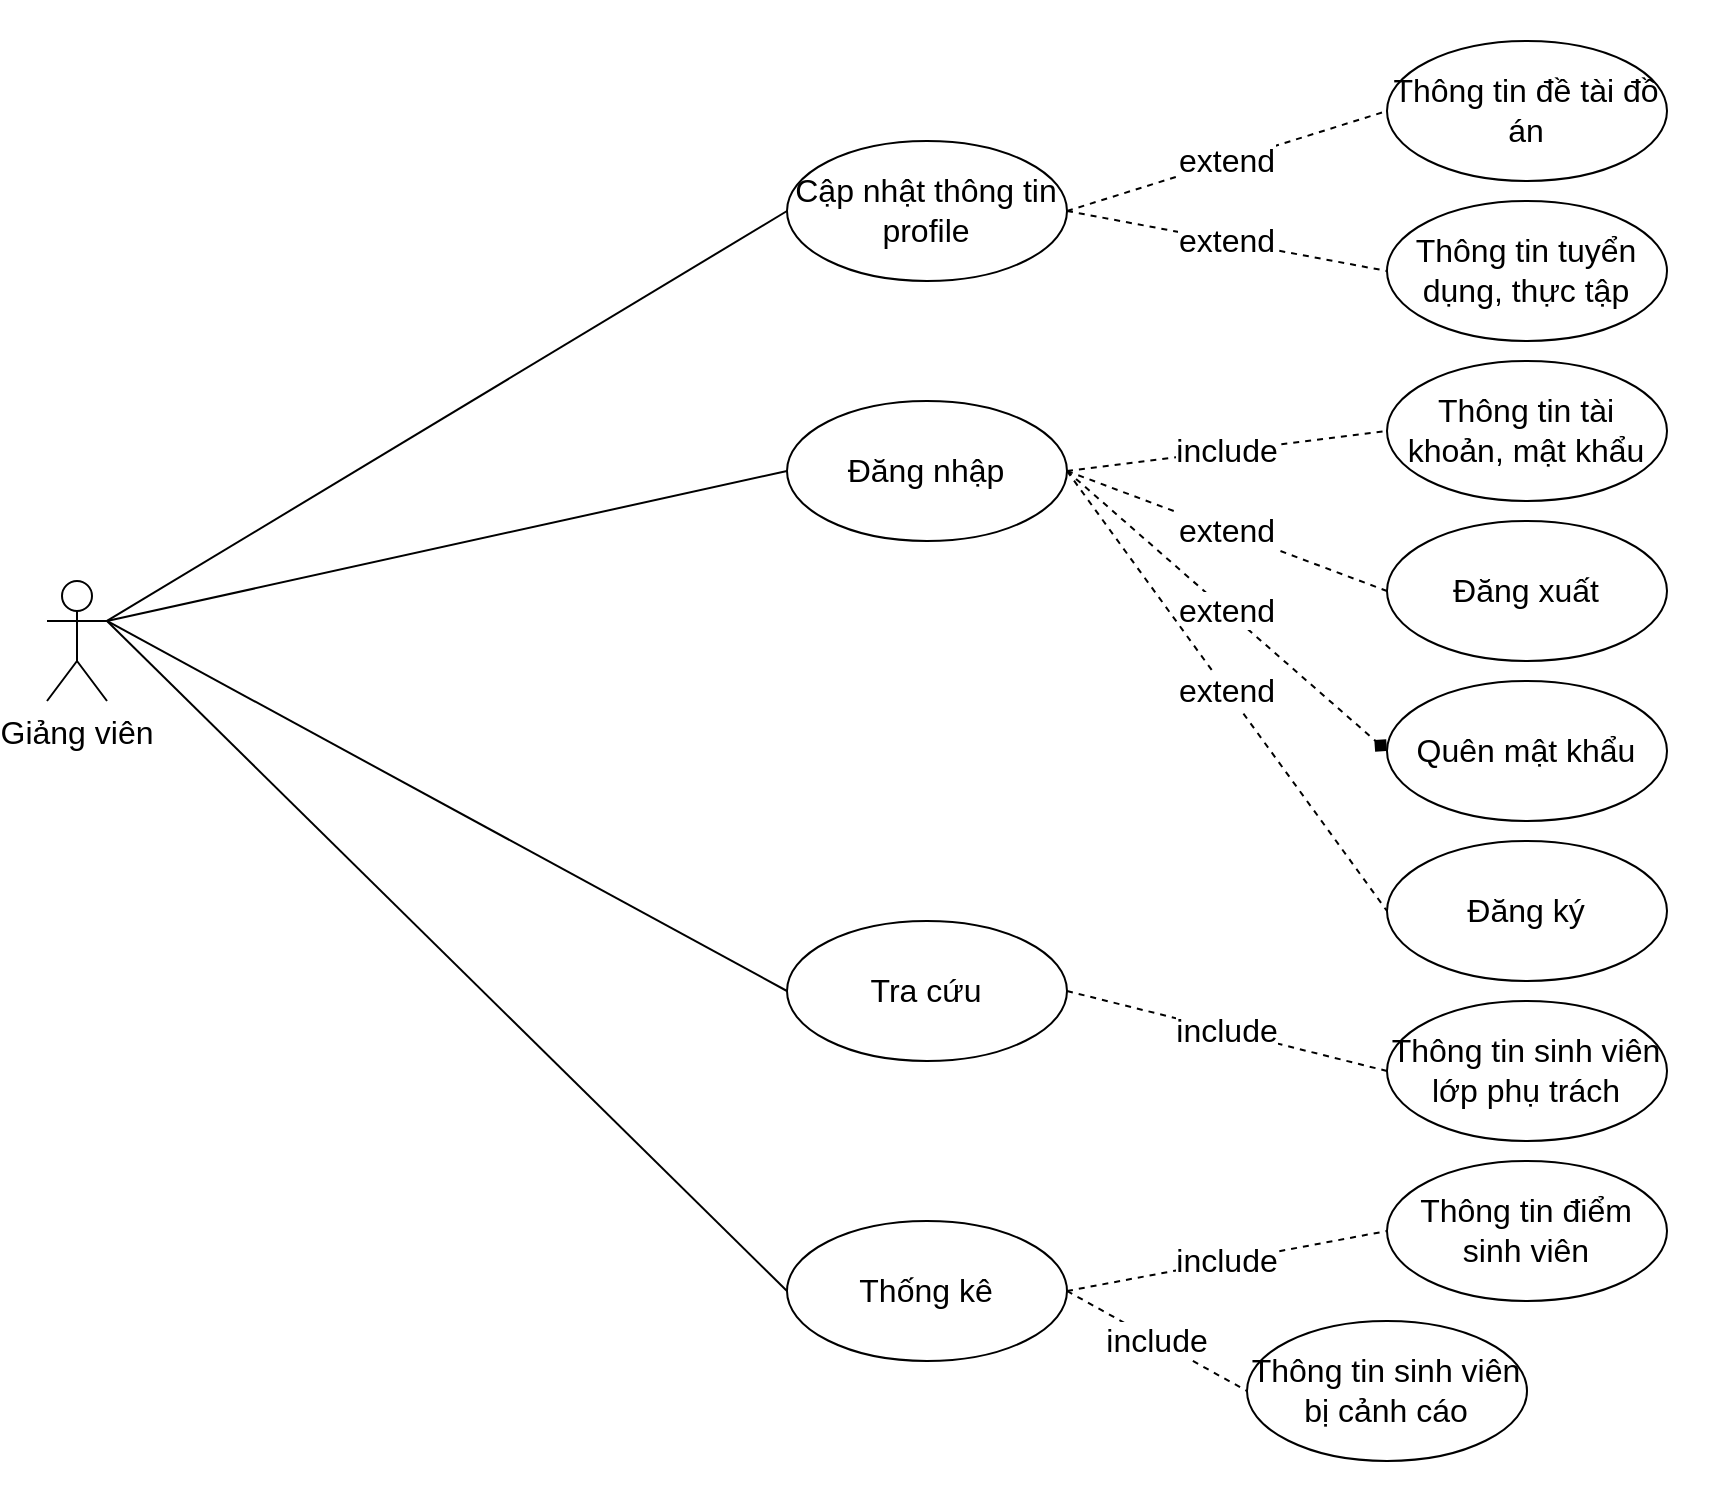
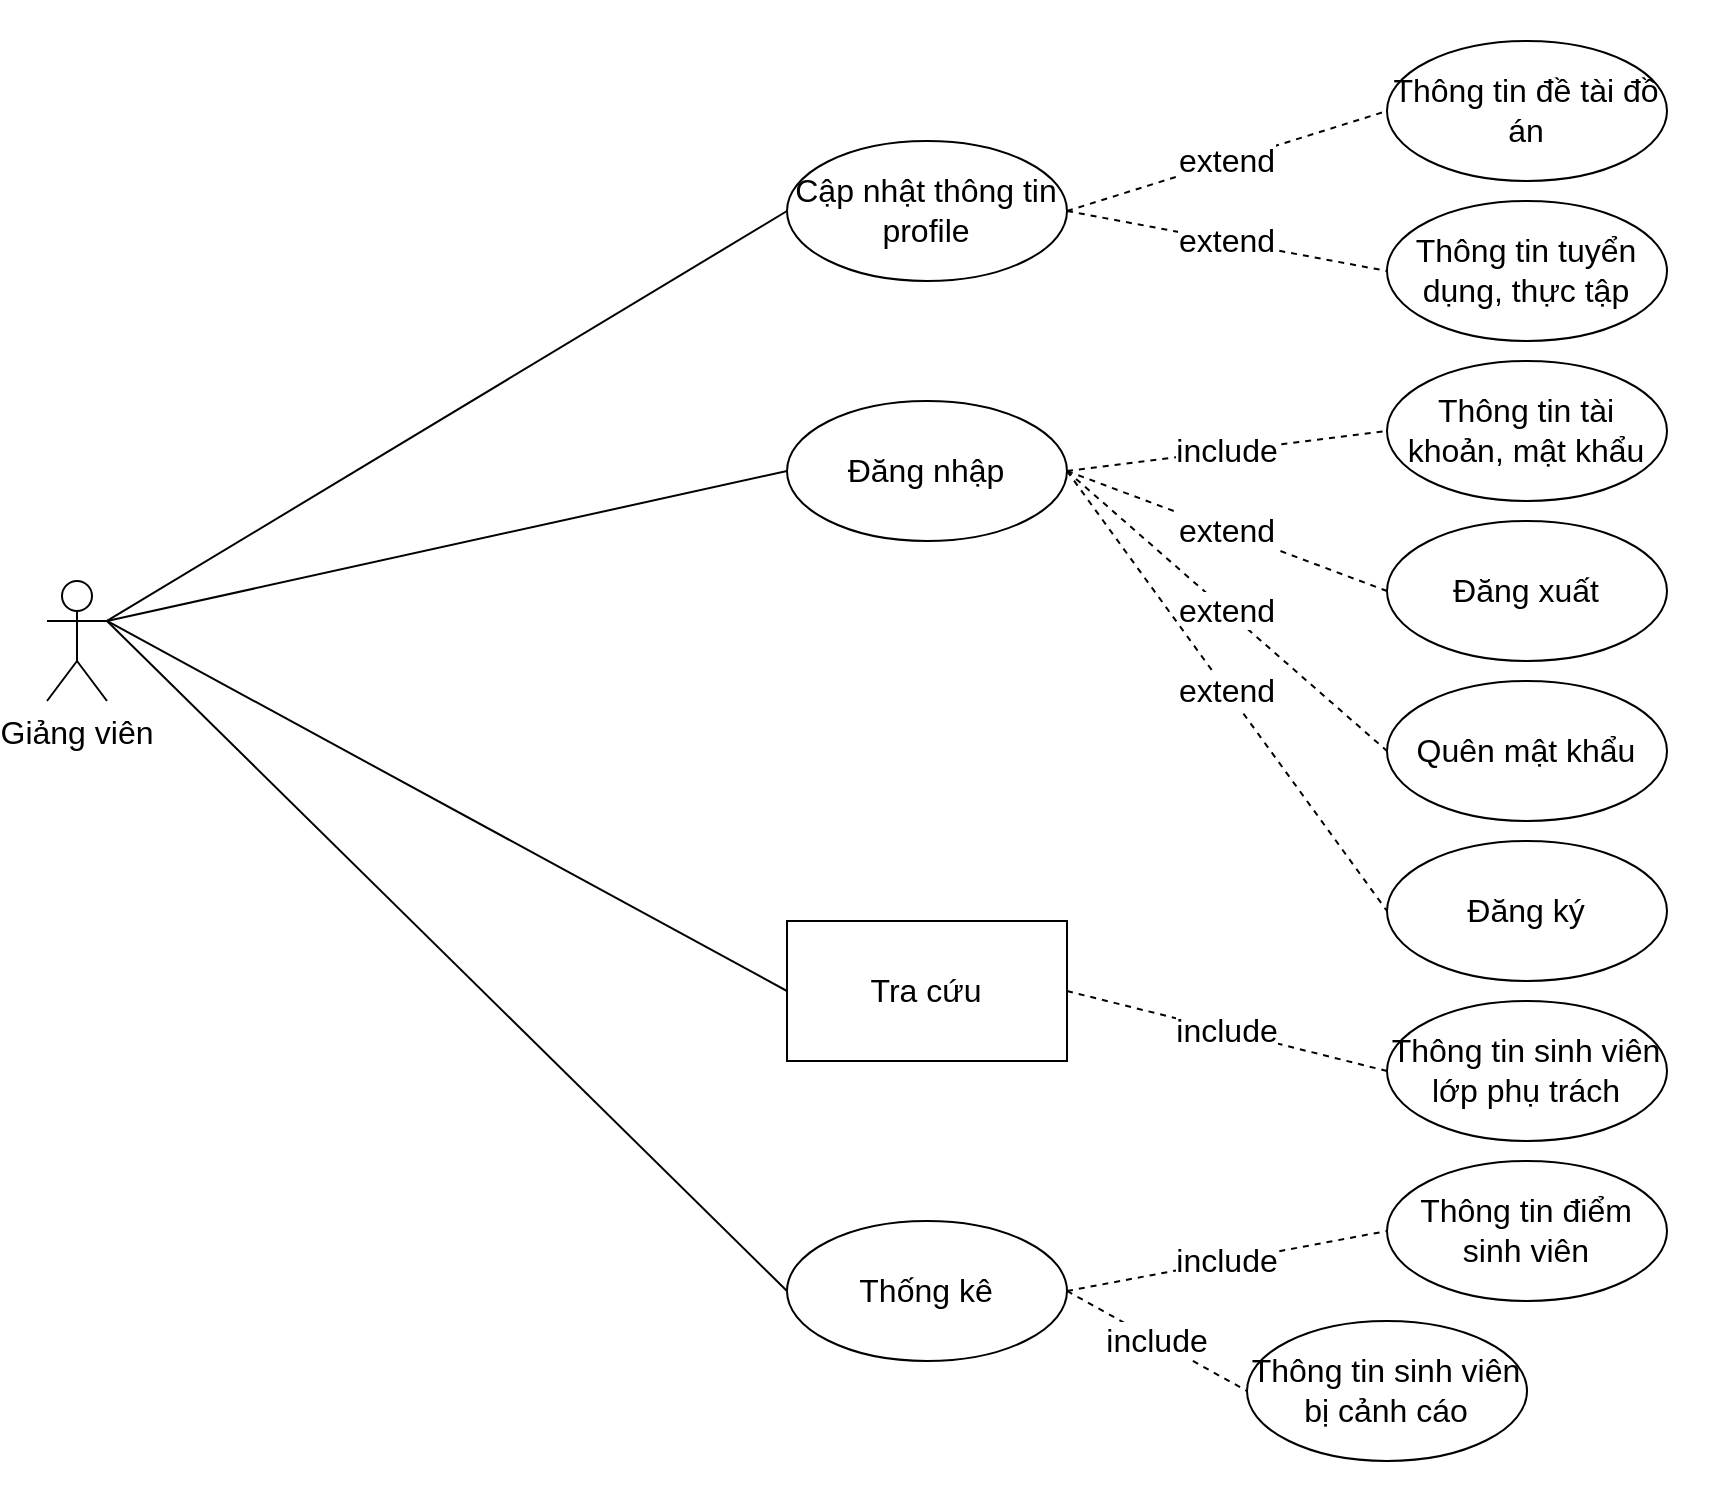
edge "Đăng nhập" -> "Quên mật khẩu": arrowhead diamond -> none
node "Tra cứu": shape ellipse -> rectangle
